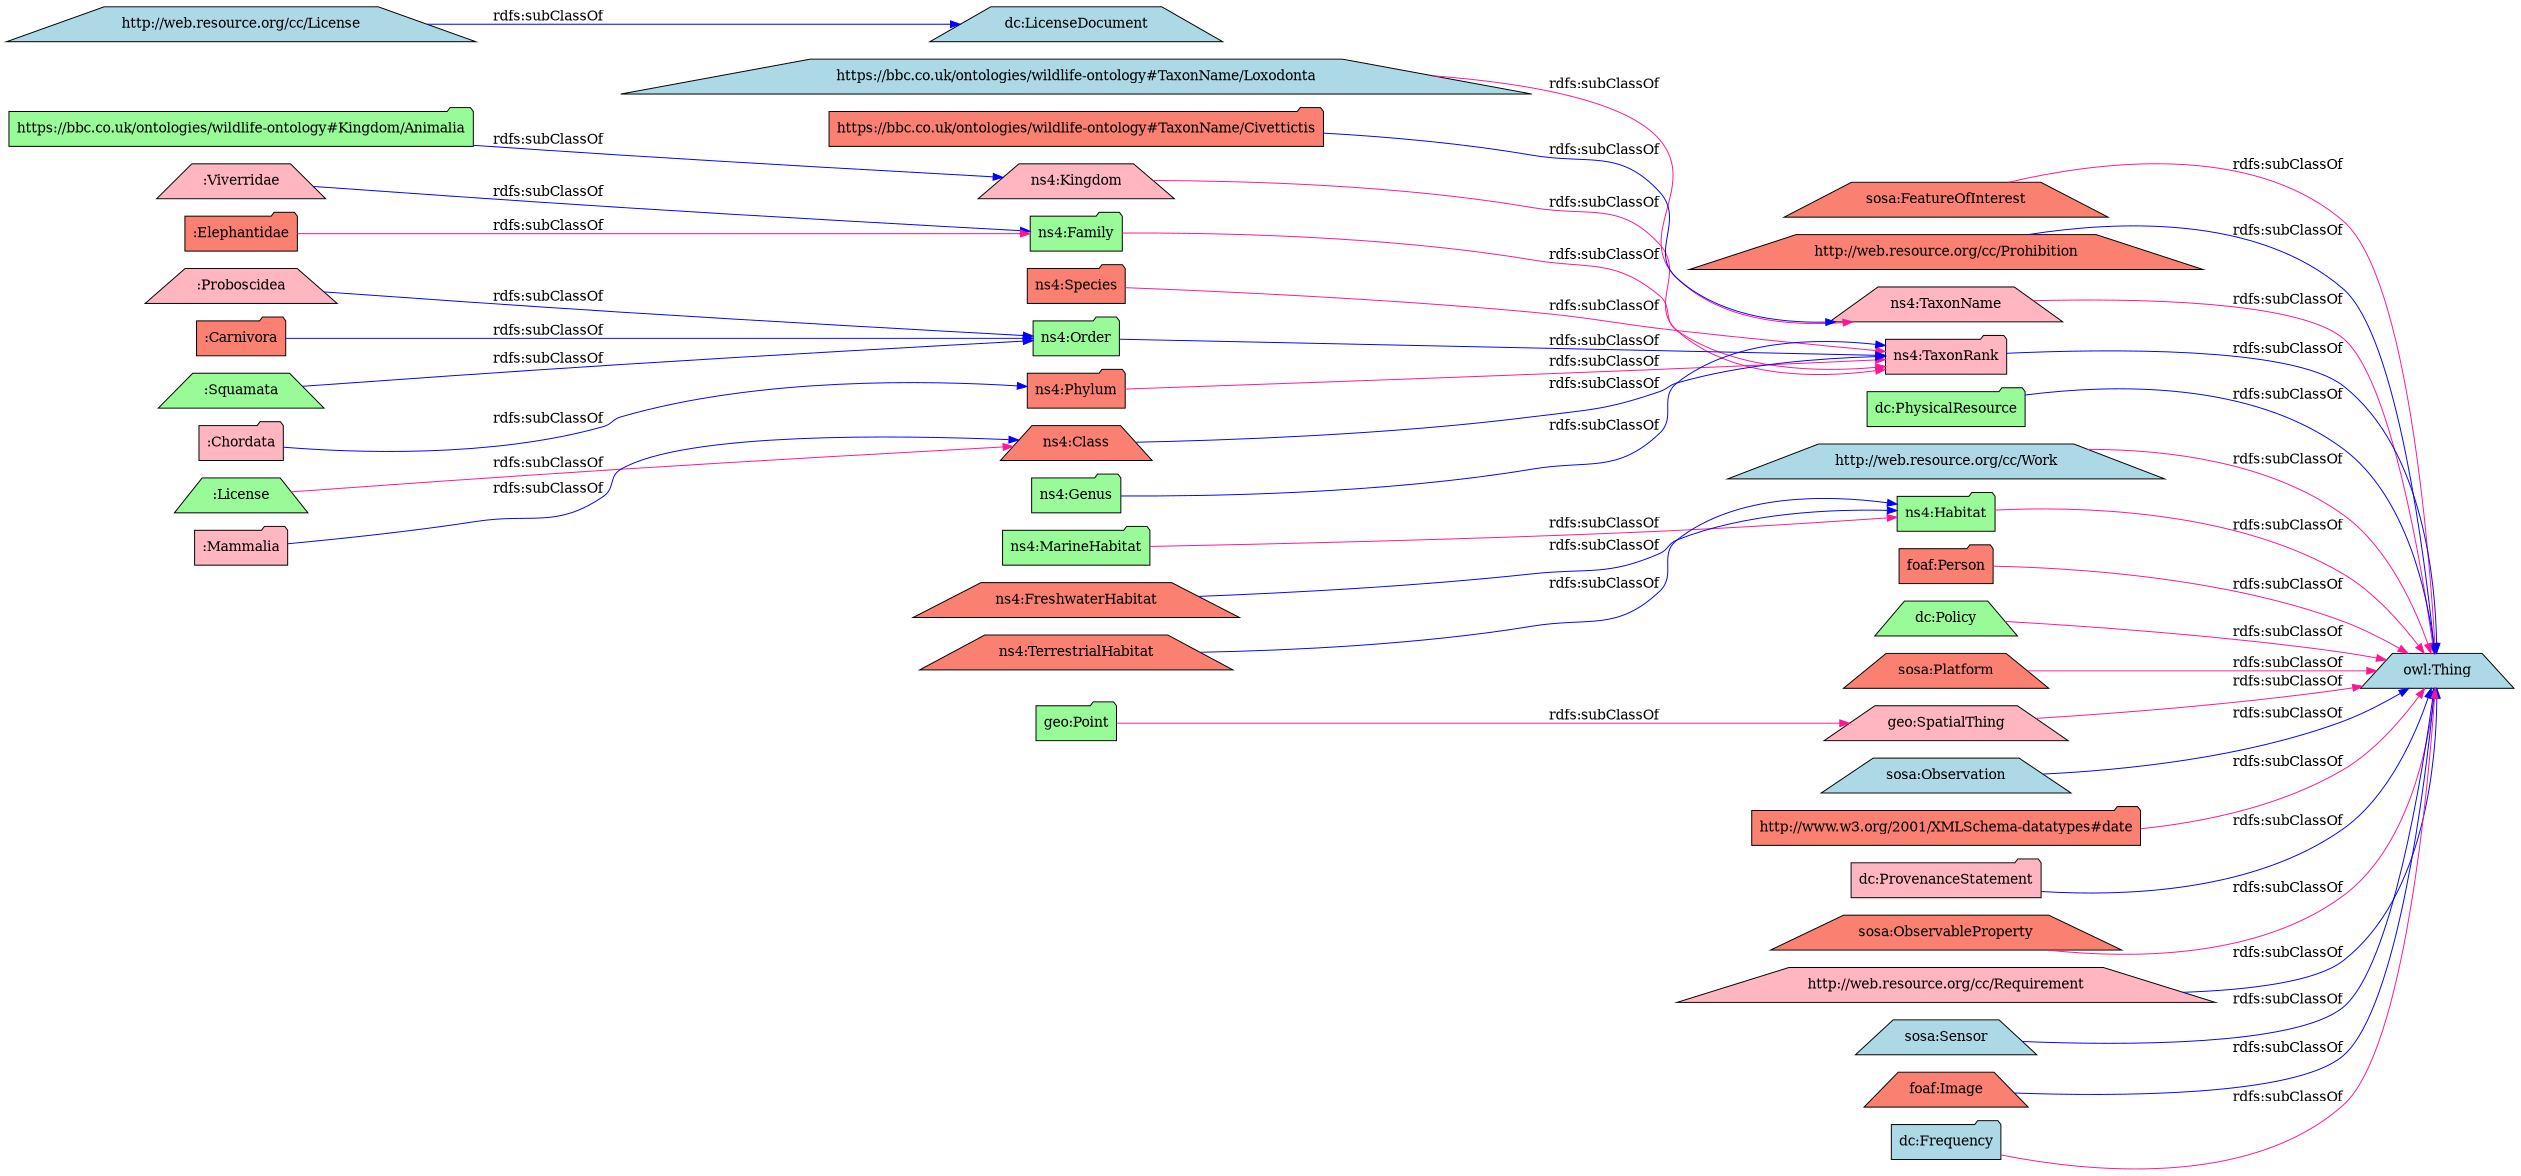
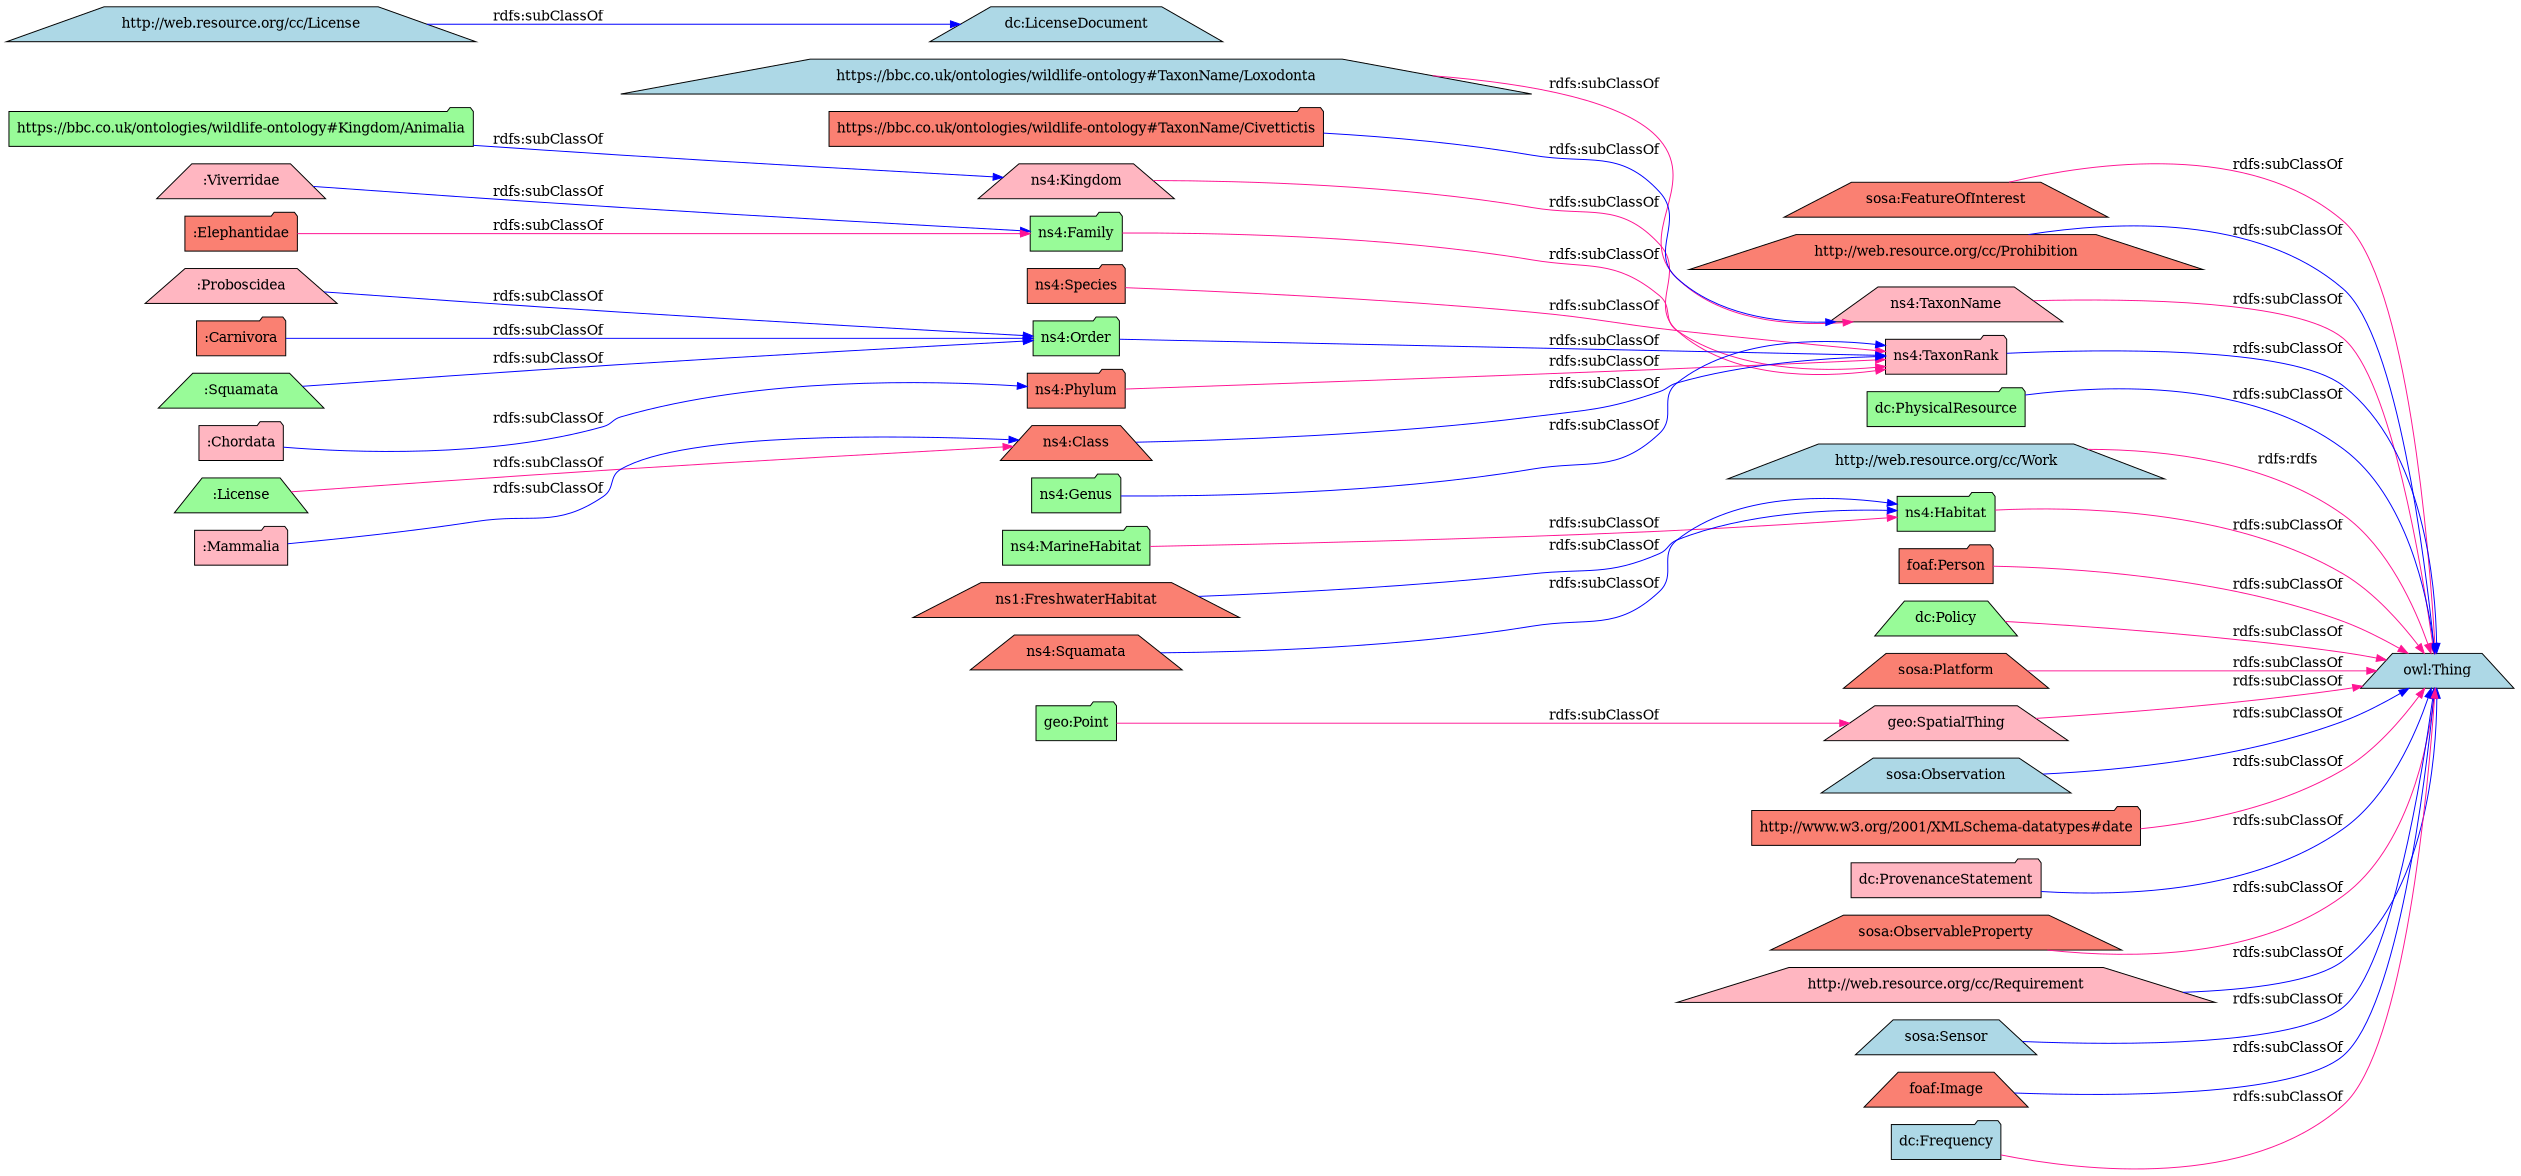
edge "http://web.resource.org/cc/Work" -> "owl:Thing": label "rdfs:subClassOf" -> "rdfs:rdfs"
node "ns4:FreshwaterHabitat": label "ns4:FreshwaterHabitat" -> "ns1:FreshwaterHabitat"
node "ns4:TerrestrialHabitat": label "ns4:TerrestrialHabitat" -> "ns4:Squamata"
